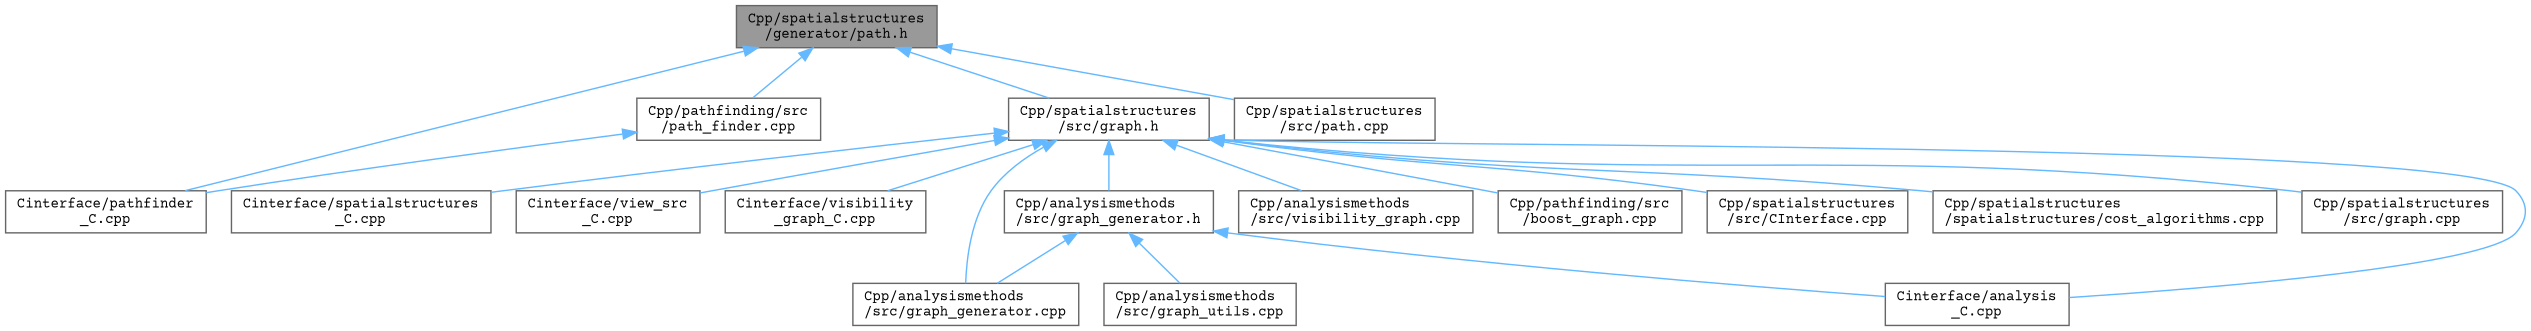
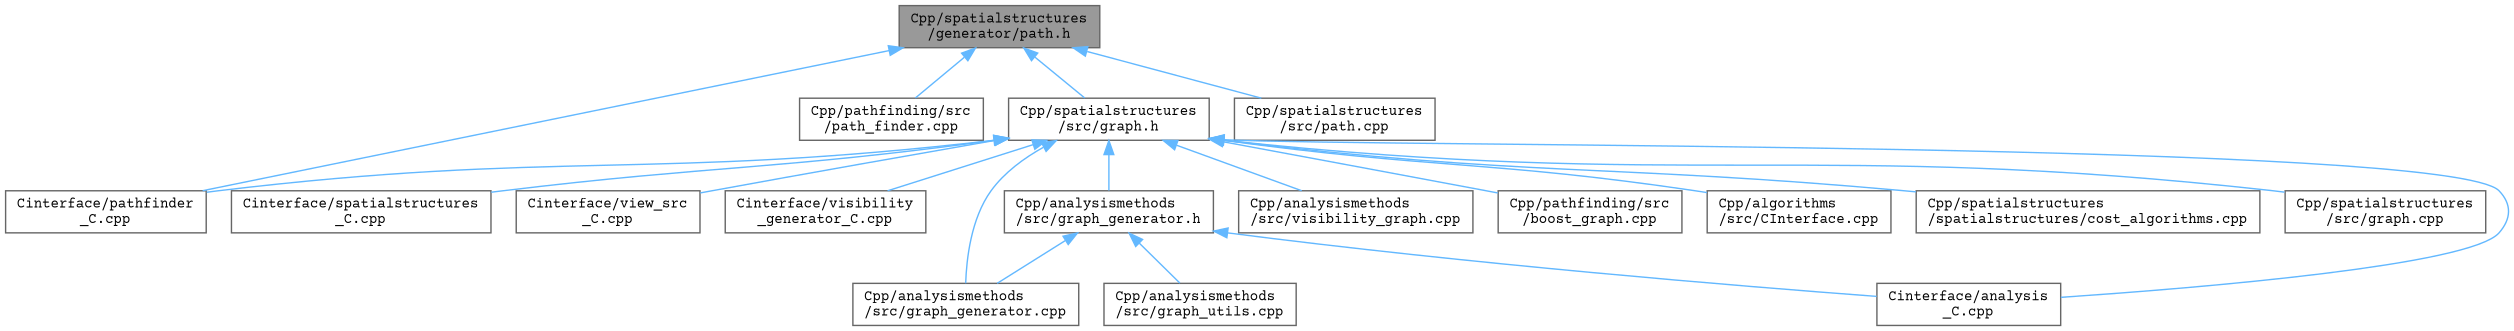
edge "Cinterface/pathfinder _C.cpp" -> "Cpp/pathfinding/src /path_finder.cpp": now "Cinterface/pathfinder _C.cpp" -> "Cpp/spatialstructures /src/graph.h"
node "Cinterface/visibility _graph_C.cpp": label "Cinterface/visibility _graph_C.cpp" -> "Cinterface/visibility _generator_C.cpp"
node "Cpp/spatialstructures /src/CInterface.cpp": label "Cpp/spatialstructures /src/CInterface.cpp" -> "Cpp/algorithms /src/CInterface.cpp"
